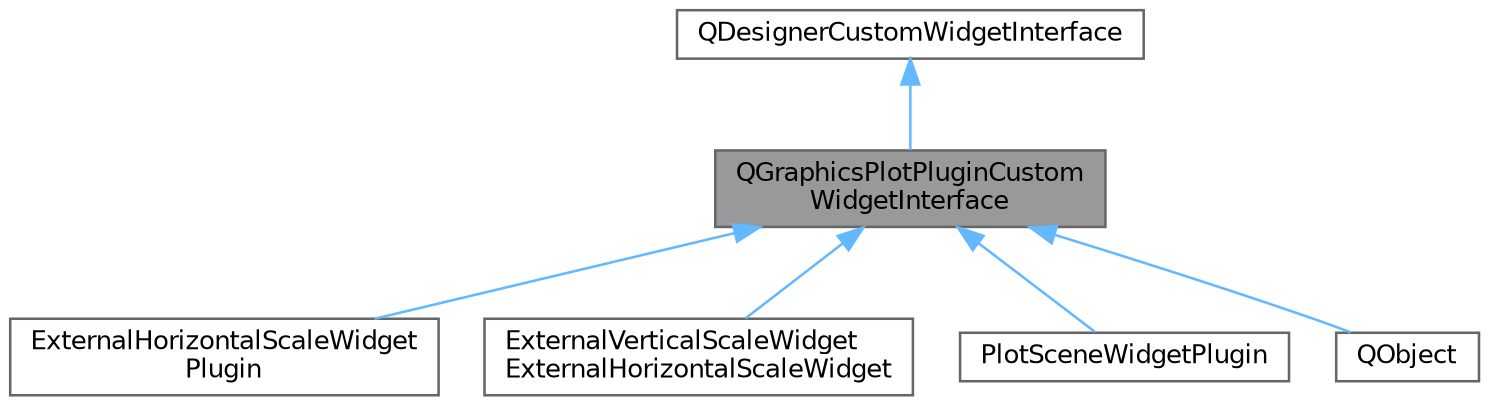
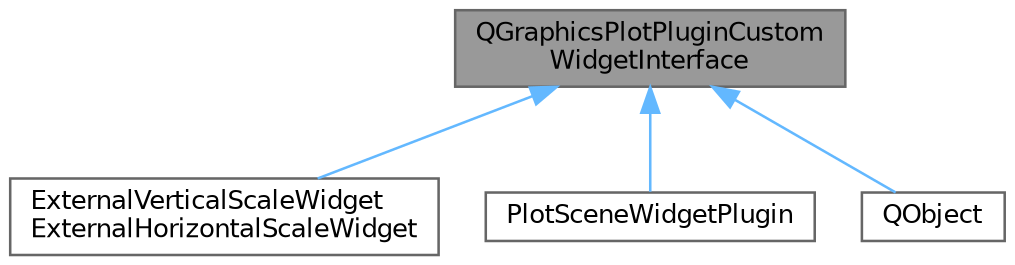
node "QDesignerCustomWidgetInterface": removed
node "ExternalHorizontalScaleWidget Plugin": removed
